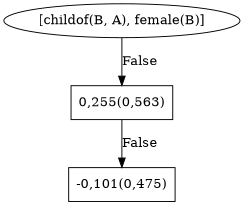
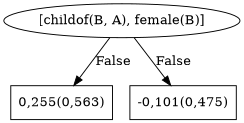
edge "0,255(0,563)" -> "-0,101(0,475)": now "[childof(B, A), female(B)]" -> "-0,101(0,475)"
